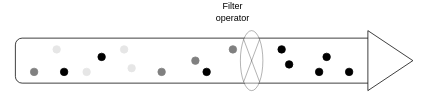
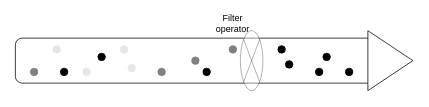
node "Filter operator": moved (233, 12) -> (233, 23)
